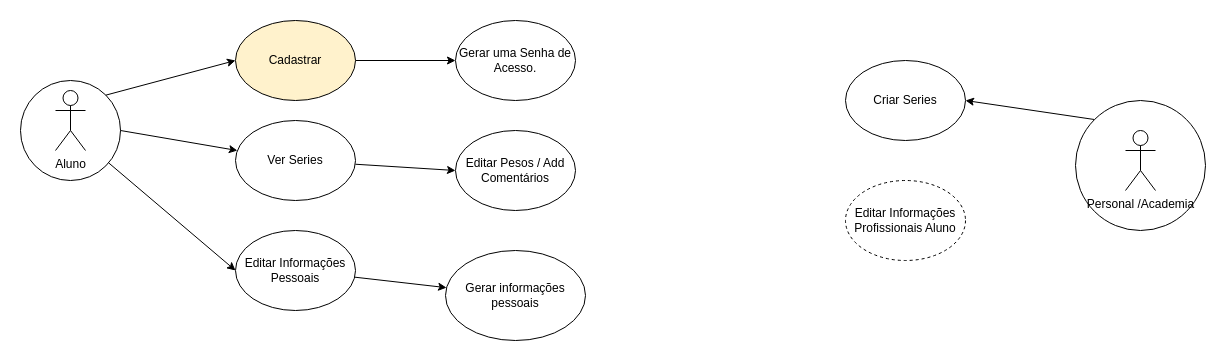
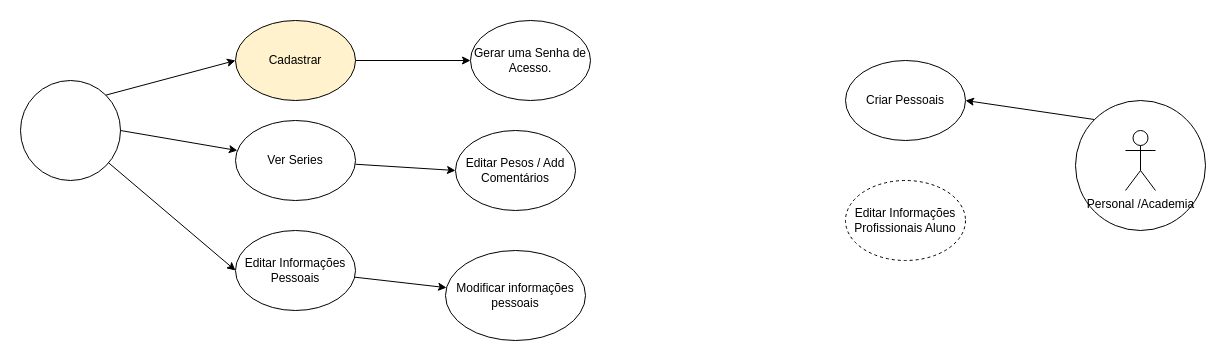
node "Gerar uma Senha de Acesso.": moved (516, 61) -> (531, 61)
node "Criar Series": label "Criar Series" -> "Criar Pessoais"
node "Aluno": removed
node "Gerar informações pessoais": label "Gerar informações pessoais" -> "Modificar informações pessoais"
